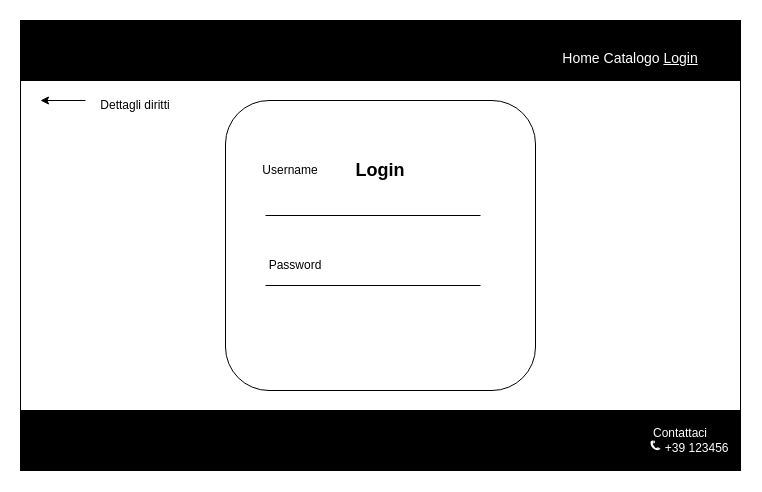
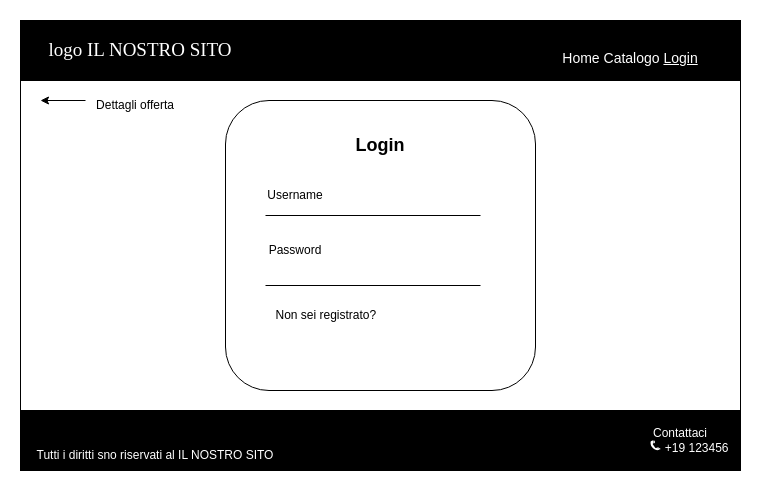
node "logo IL NOSTRO SITO": added
node "Dettagli diritti": label "Dettagli diritti" -> "Dettagli offerta"
node "Username": moved (291, 171) -> (296, 196)
node "Login": moved (381, 171) -> (381, 146)
node "Password": moved (296, 266) -> (296, 251)
node "Non sei registrato?": added
node "Contattaci +39 123456": label "Contattaci +39 123456" -> "Contattaci +19 123456"
node "Tutti i diritti sno riservati al IL NOSTRO SITO": added
